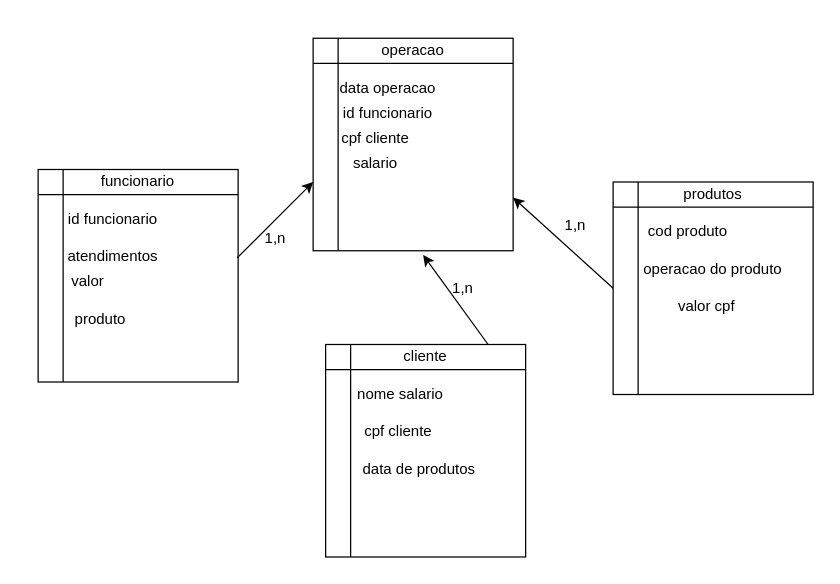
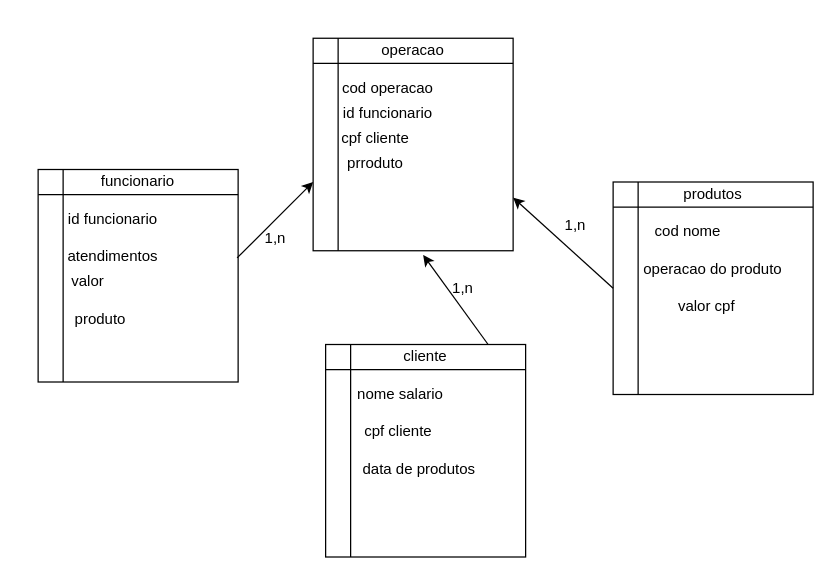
node "data operacao": label "data operacao" -> "cod operacao"
node "salario": label "salario" -> "prroduto"
node "cod produto": label "cod produto" -> "cod nome"
